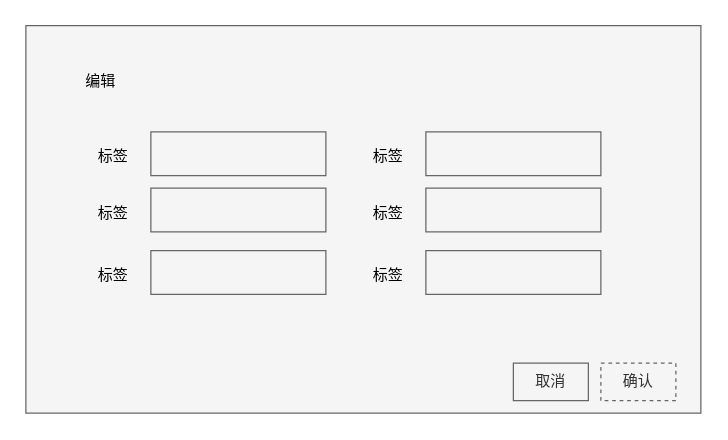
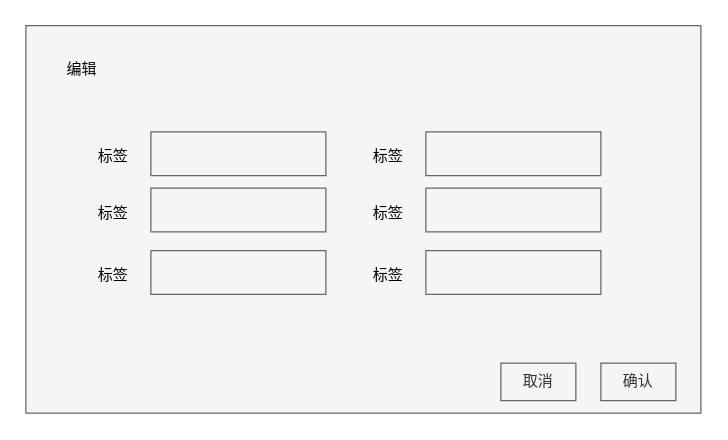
node "编辑": moved (101, 82) -> (82, 69)
node "取消": moved (551, 382) -> (538, 382)
node "确认": style dashed -> solid
